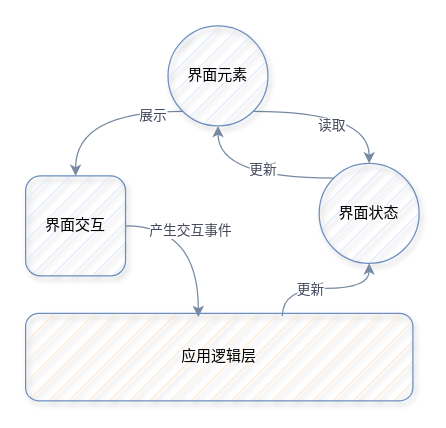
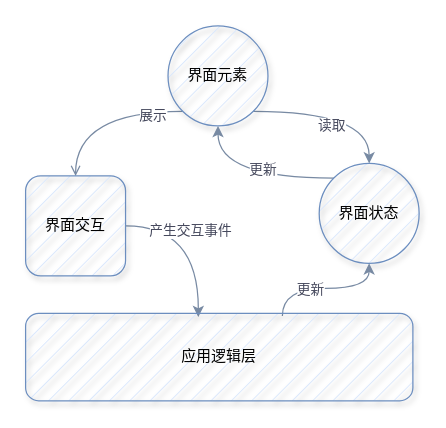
edge "界面元素" -> "界面交互": arrowhead classic -> open
node "应用逻辑层": fillcolor #ffe6cc -> #dae8fc
